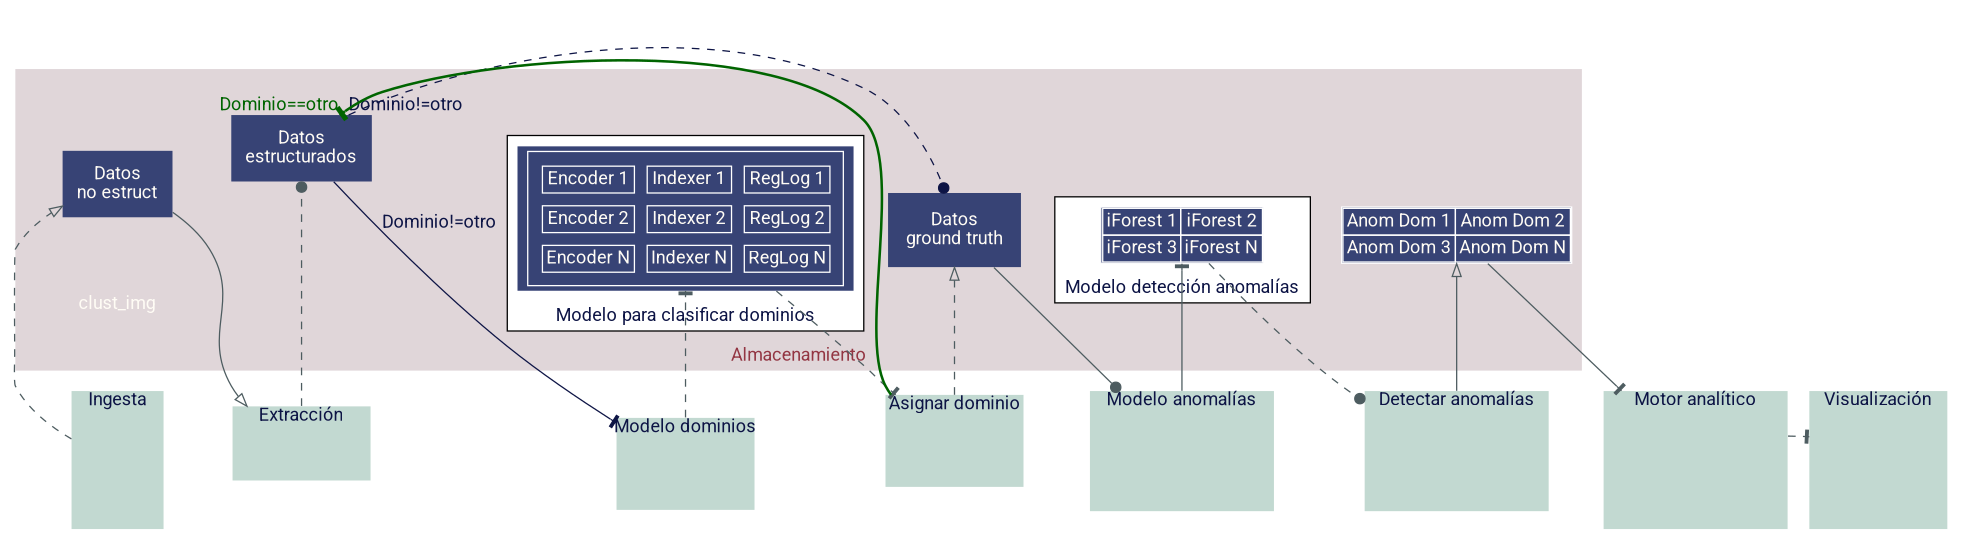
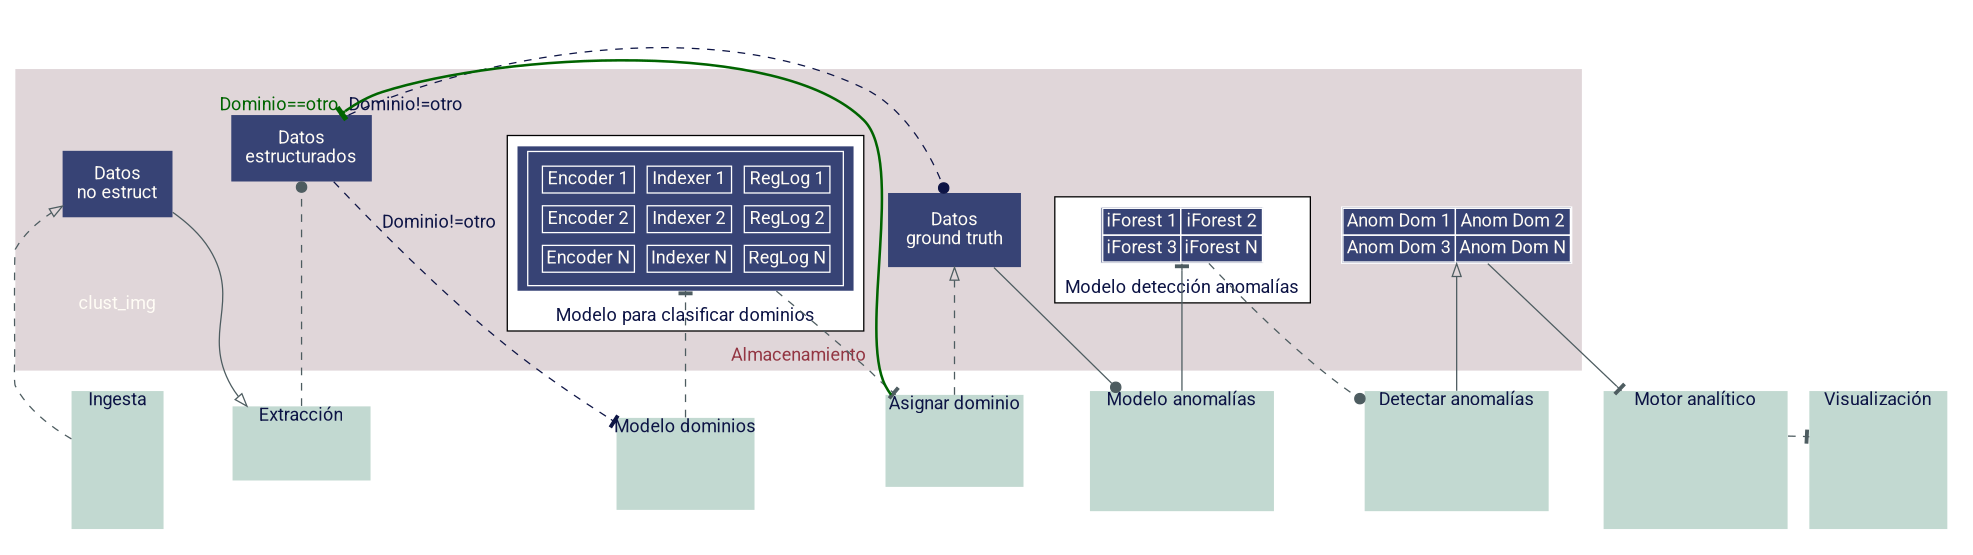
edge "Datos estructurados" -> "Modelo dominios": style solid -> dashed
